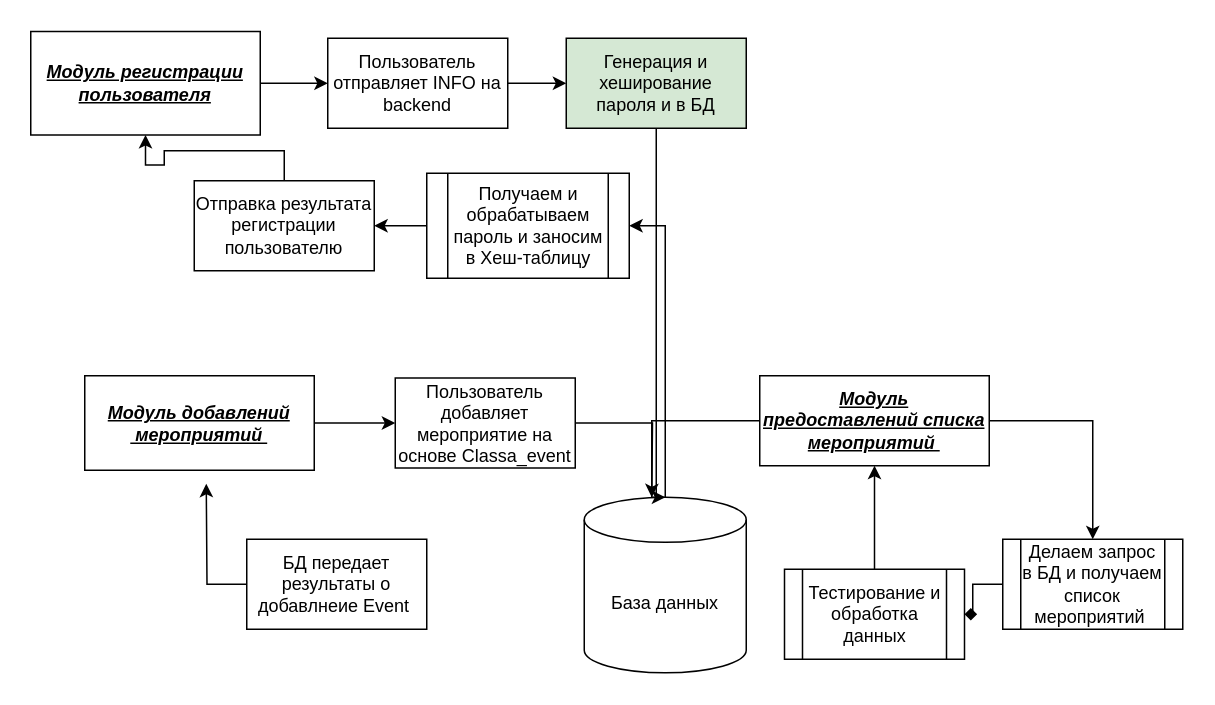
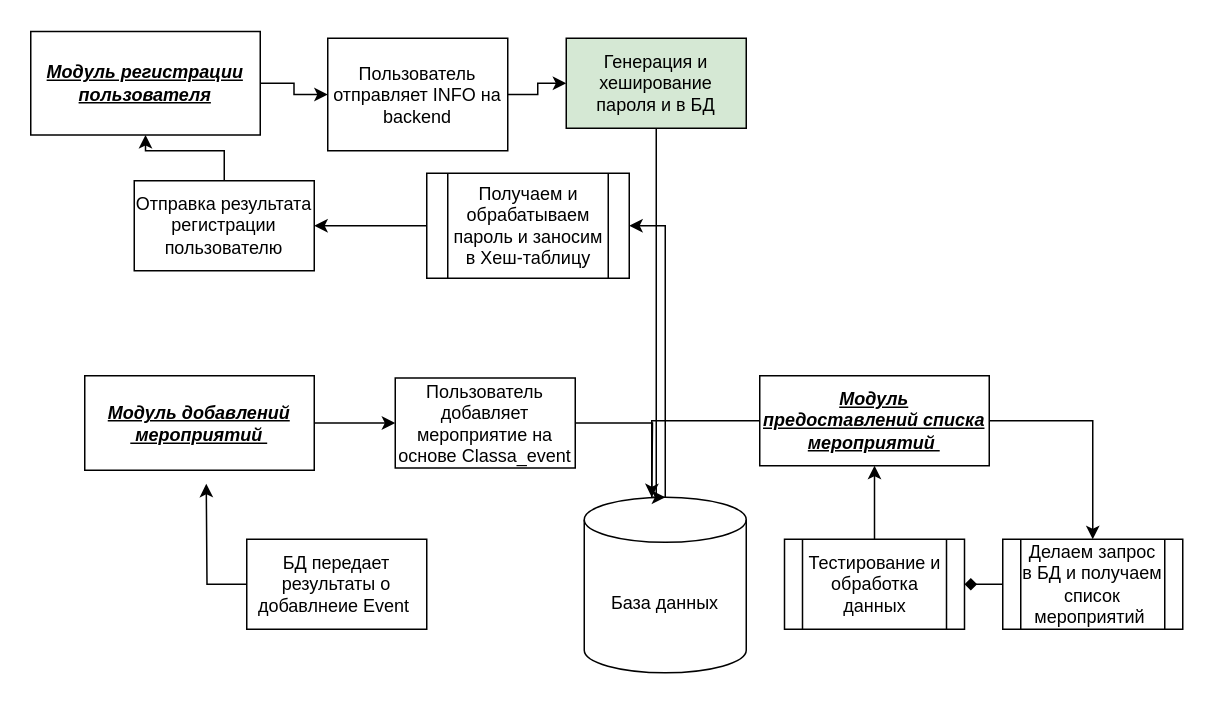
node "Пользователь отправляет INFO на backend": size 180x90 -> 180x113
node "Отправка результата регистрации пользователю": moved (284, 226) -> (224, 226)
node "Тестирование и обработка данных": moved (875, 614) -> (875, 584)
